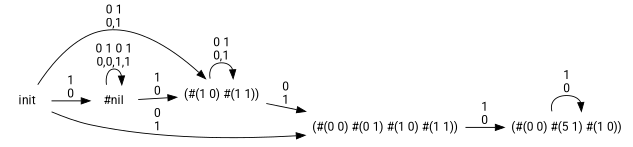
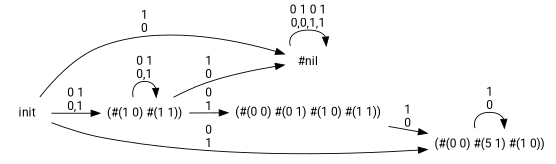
edge "#nil" -> "(#(1 0) #(1 1))": reversed
edge "init" -> "(#(0 0) #(0 1) #(1 0) #(1 1))": now "init" -> "(#(0 0) #(5 1) #(1 0))"
